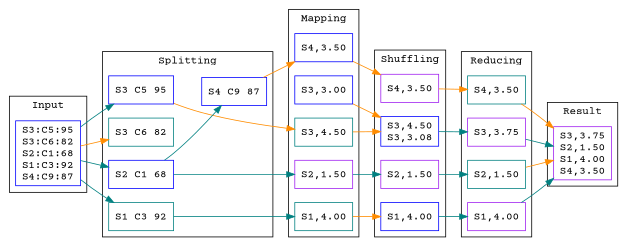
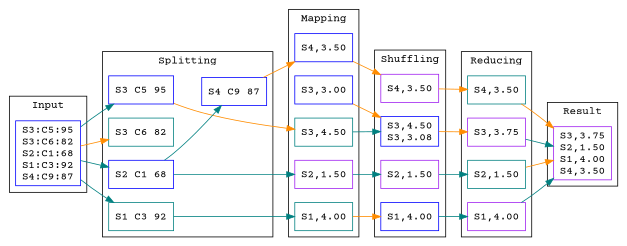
edge "S3,4.50" -> "S3,4.50 S3,3.08": color darkorange -> teal
edge "S3,4.50 S3,3.08" -> "S3,3.75": color teal -> darkorange
